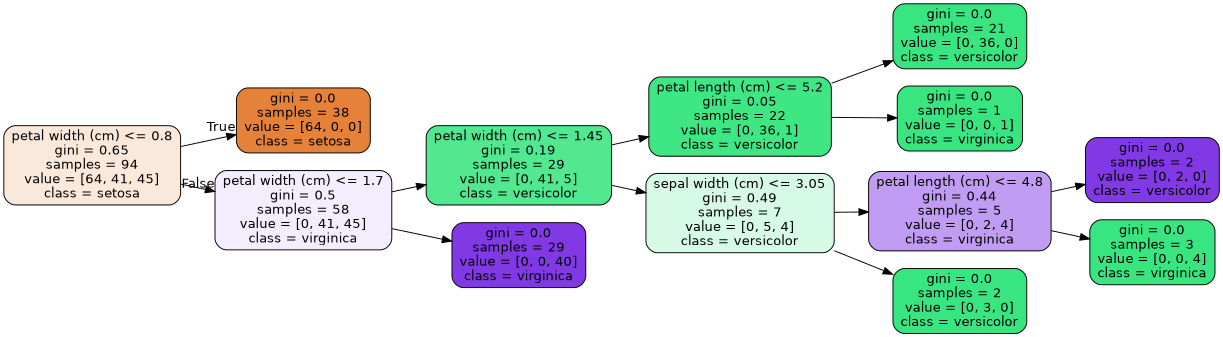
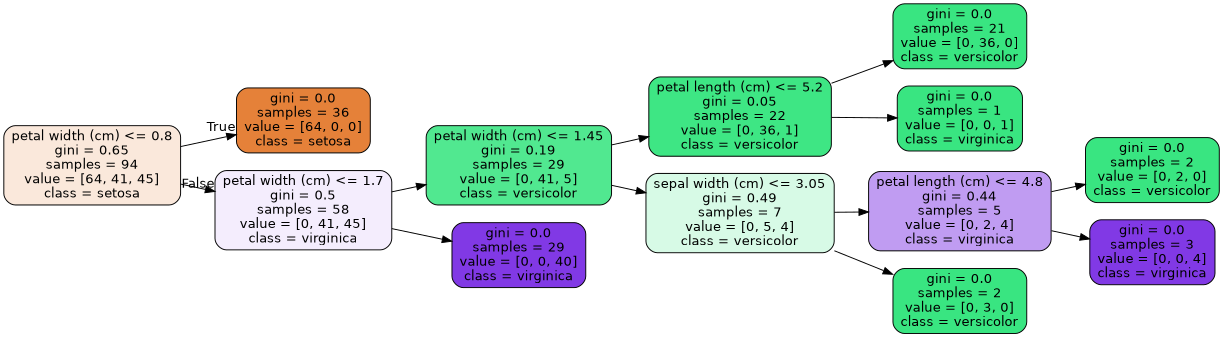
node "gini = 0.0 samples = 38 value = [64, 0, 0] class = setosa": label "gini = 0.0 samples = 38 value = [64, 0, 0] class = setosa" -> "gini = 0.0 samples = 36 value = [64, 0, 0] class = setosa"
node "gini = 0.0 samples = 2 value = [0, 2, 0] class = versicolor": fillcolor #8139e5 -> #39e581
node "gini = 0.0 samples = 3 value = [0, 0, 4] class = virginica": fillcolor #39e581 -> #8139e5
